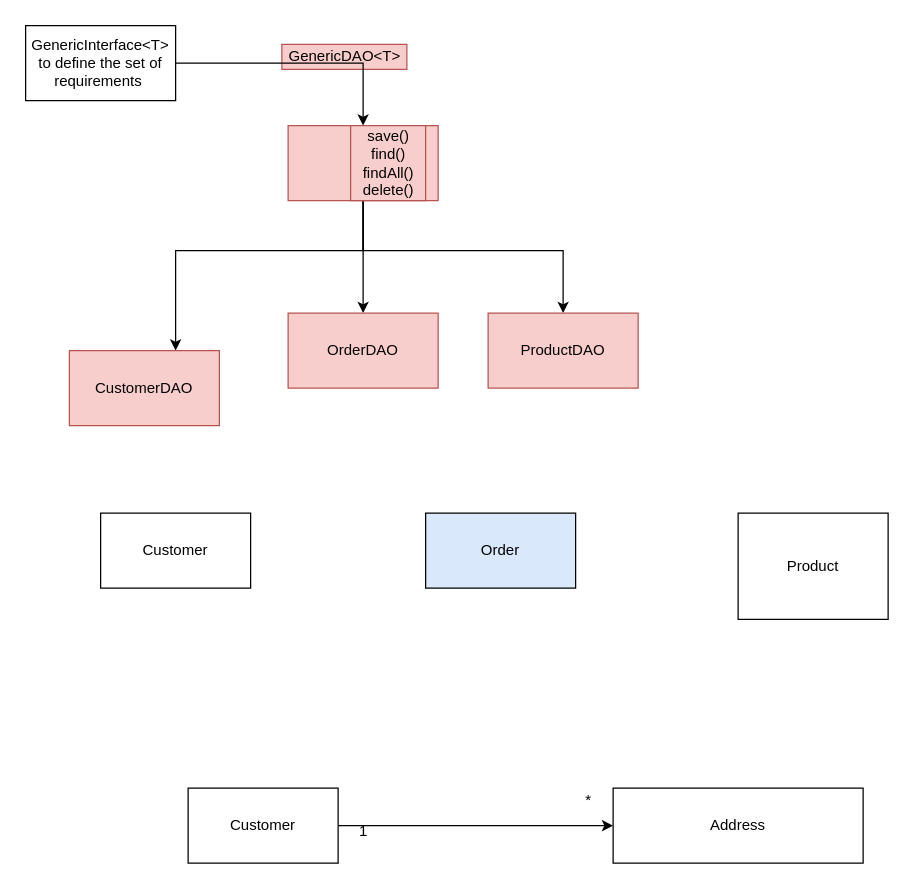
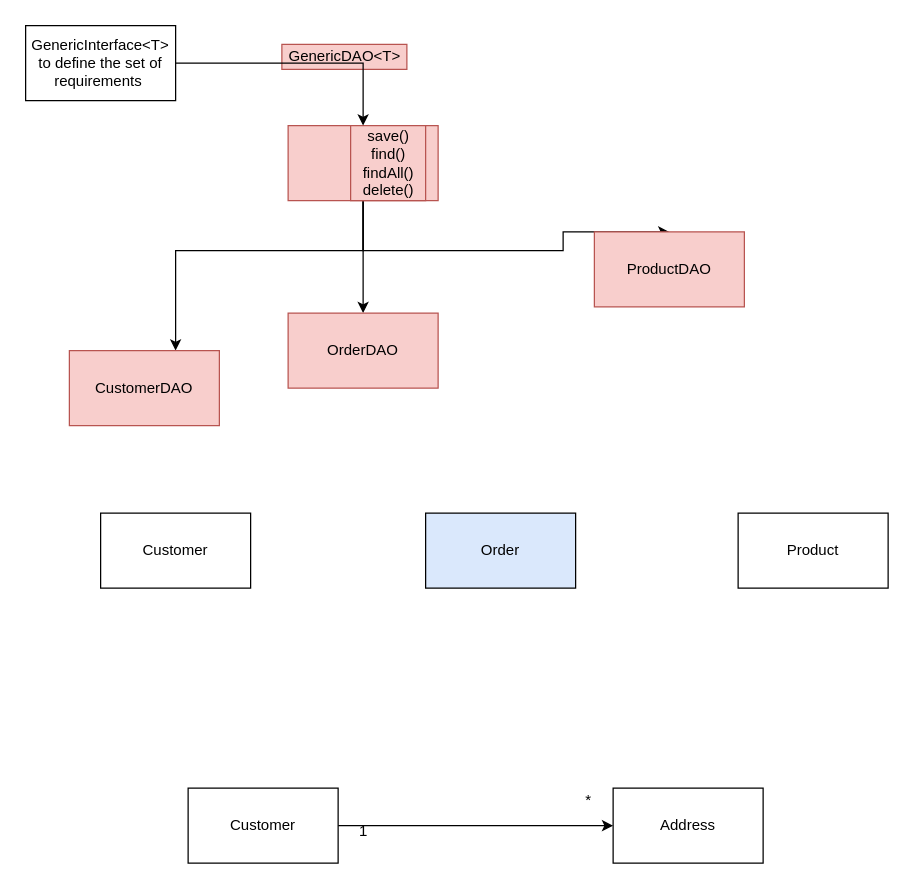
node "ProductDAO": moved (563, 351) -> (669, 269)
node "Product": size 150x106 -> 150x75
node "Address": size 250x75 -> 150x75
